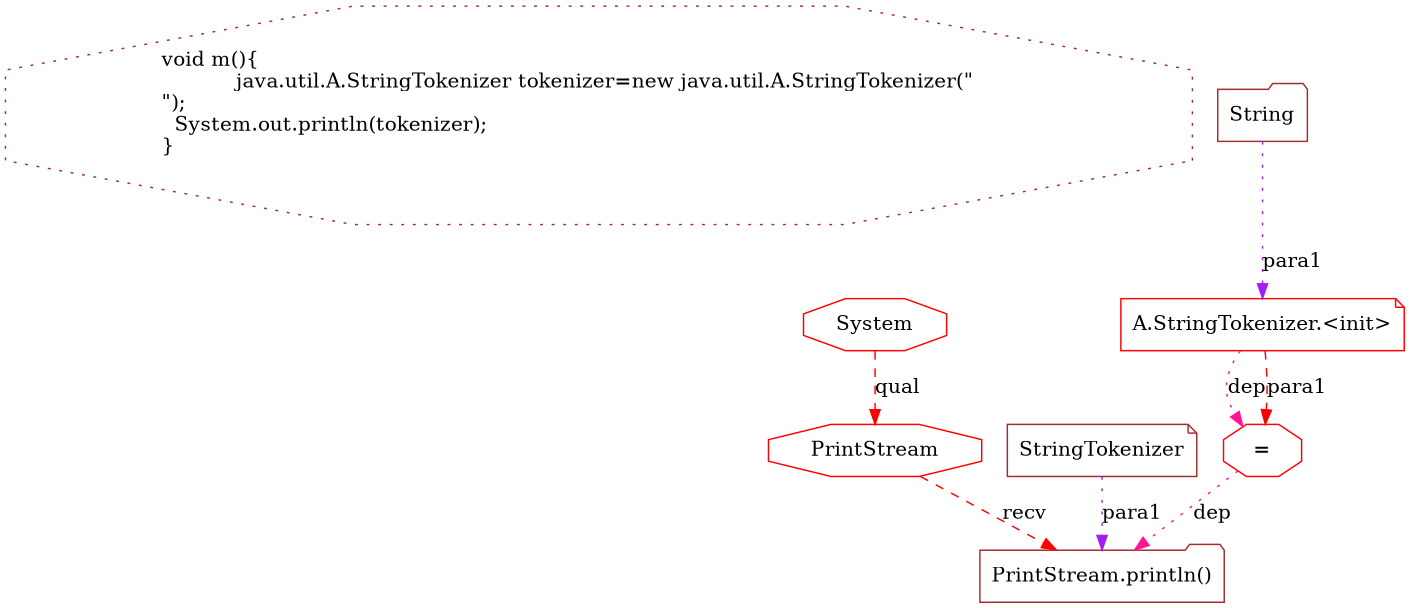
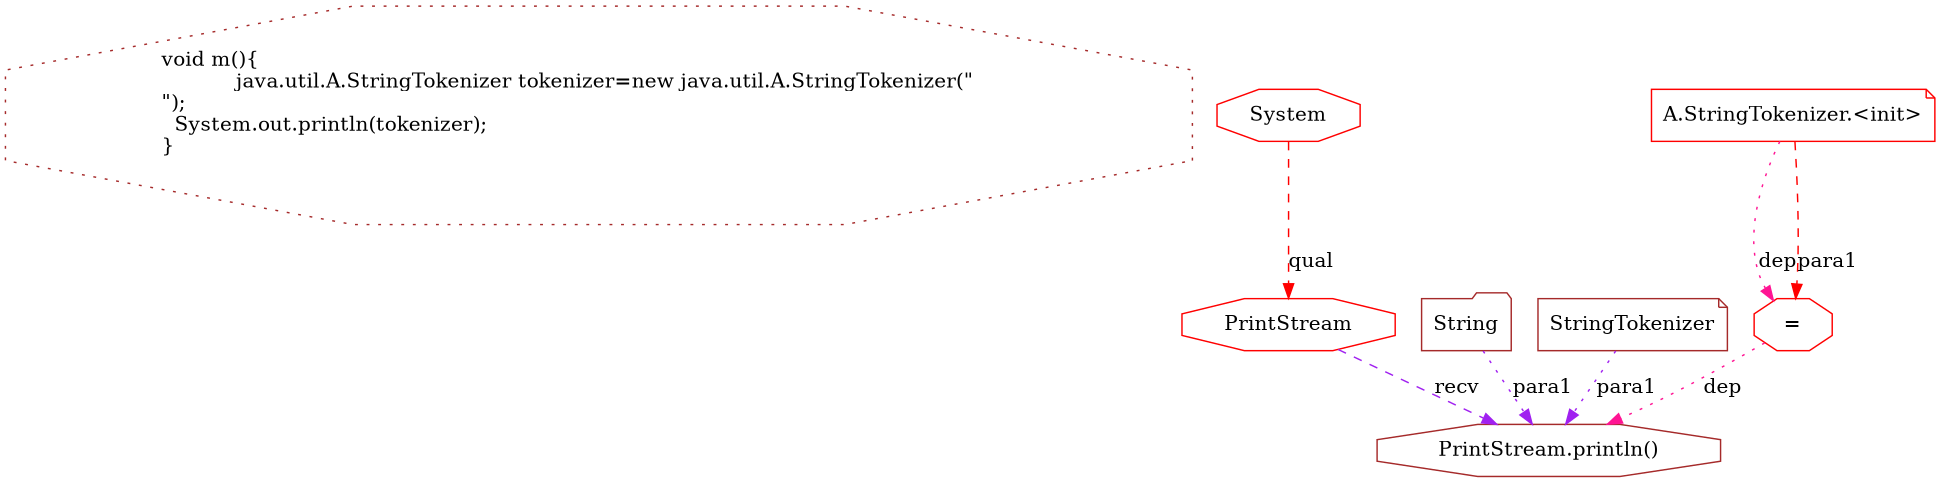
edge "String" -> "A.StringTokenizer.<init>": now "String" -> "PrintStream.println()"
edge "PrintStream" -> "PrintStream.println()": color red -> purple
node "PrintStream.println()": shape folder -> octagon
